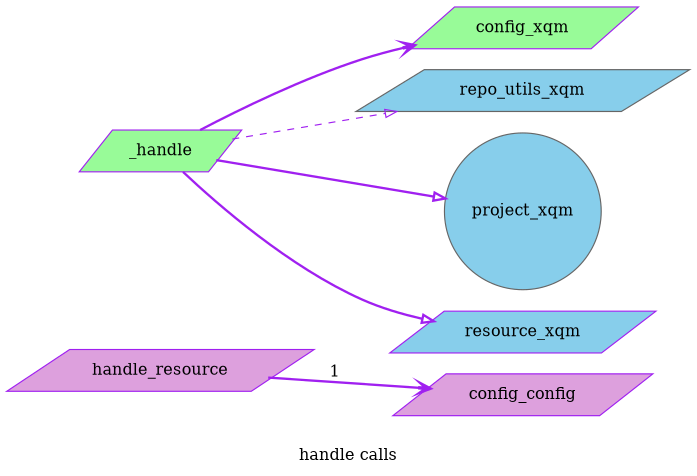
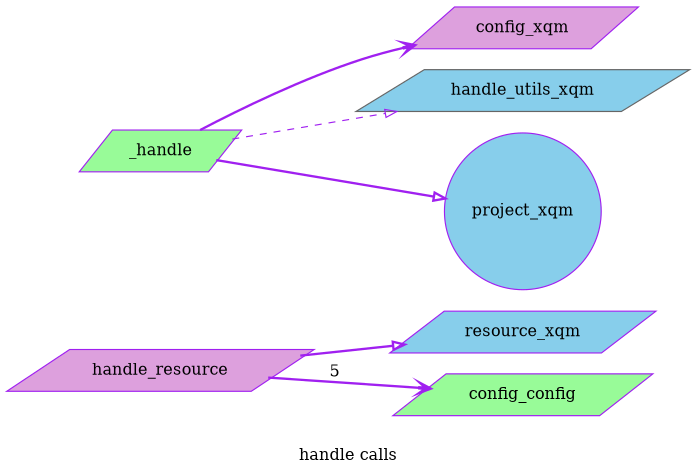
node "config_xqm": fillcolor palegreen -> plum
node "repo_utils_xqm": label "repo_utils_xqm" -> "handle_utils_xqm"
node "project_xqm": color gray40 -> purple
edge "_handle" -> "resource_xqm": now "handle_resource" -> "resource_xqm"
edge "handle_resource" -> "config_config": label "1" -> "5"
node "config_config": fillcolor plum -> palegreen
